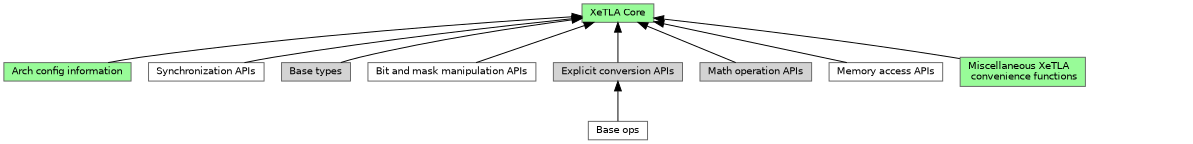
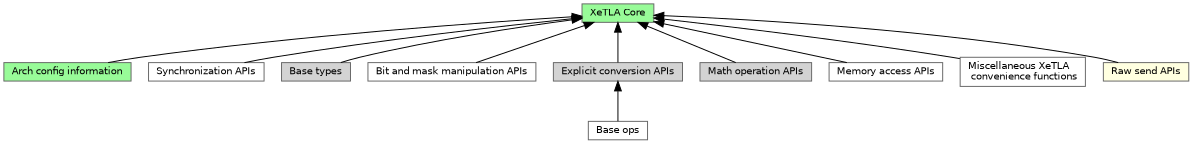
node "Miscellaneous XeTLA convenience functions": fillcolor palegreen -> white
node "Raw send APIs": added
